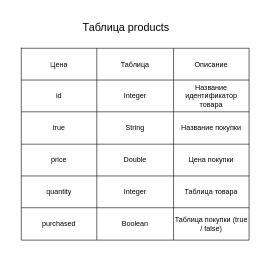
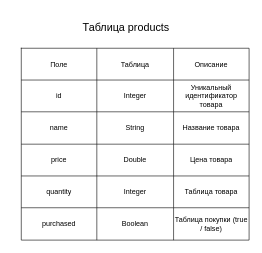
node "Цена": label "Цена" -> "Поле"
node "Название идентификатор товара": label "Название идентификатор товара" -> "Уникальный идентификатор товара"
node "true": label "true" -> "name"
node "Название покупки": label "Название покупки" -> "Название товара"
node "Цена покупки": label "Цена покупки" -> "Цена товара"
